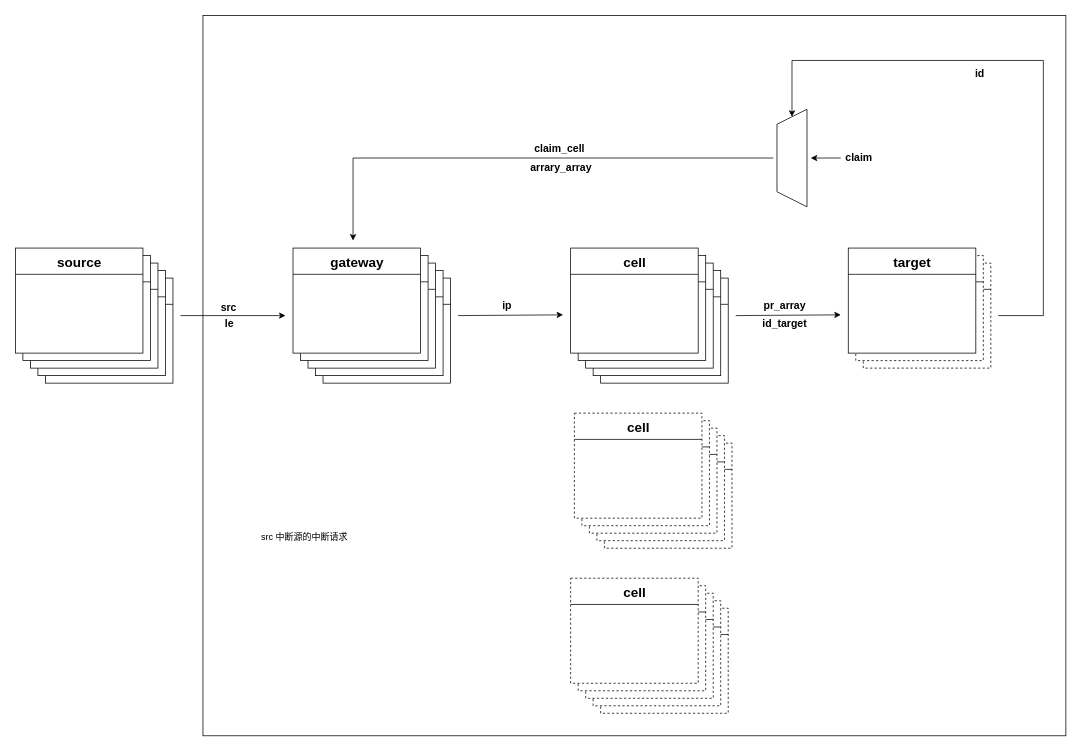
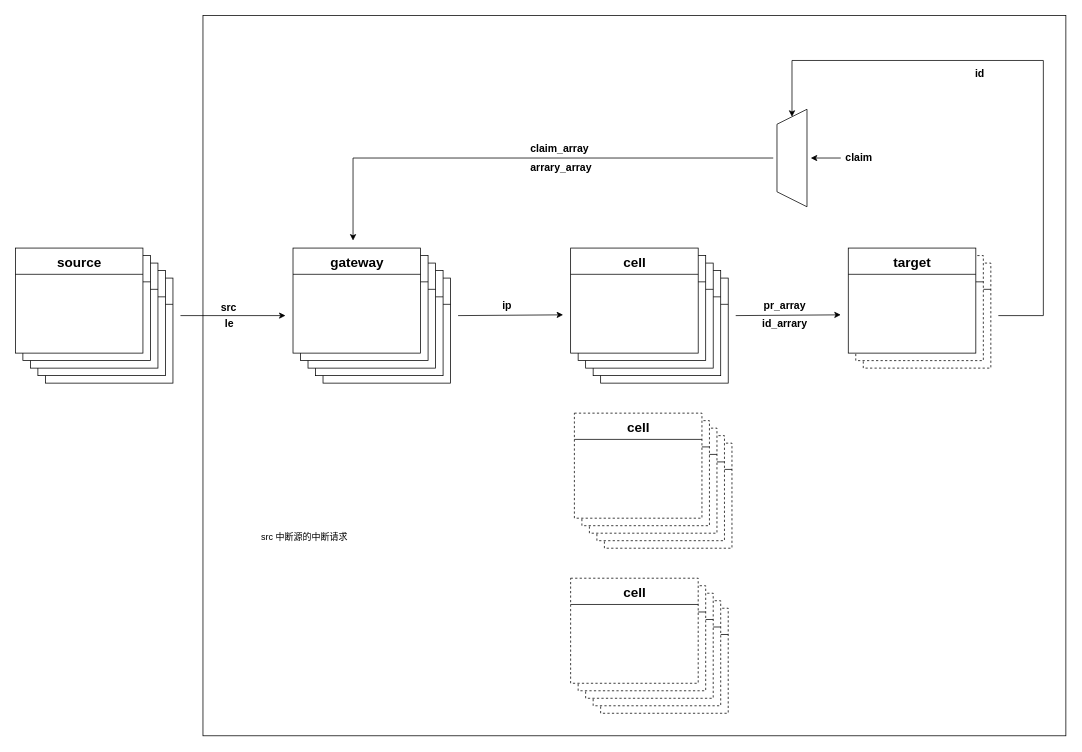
node "claim_cell": label "claim_cell" -> "claim_array"
node "id_target": label "id_target" -> "id_arrary"
